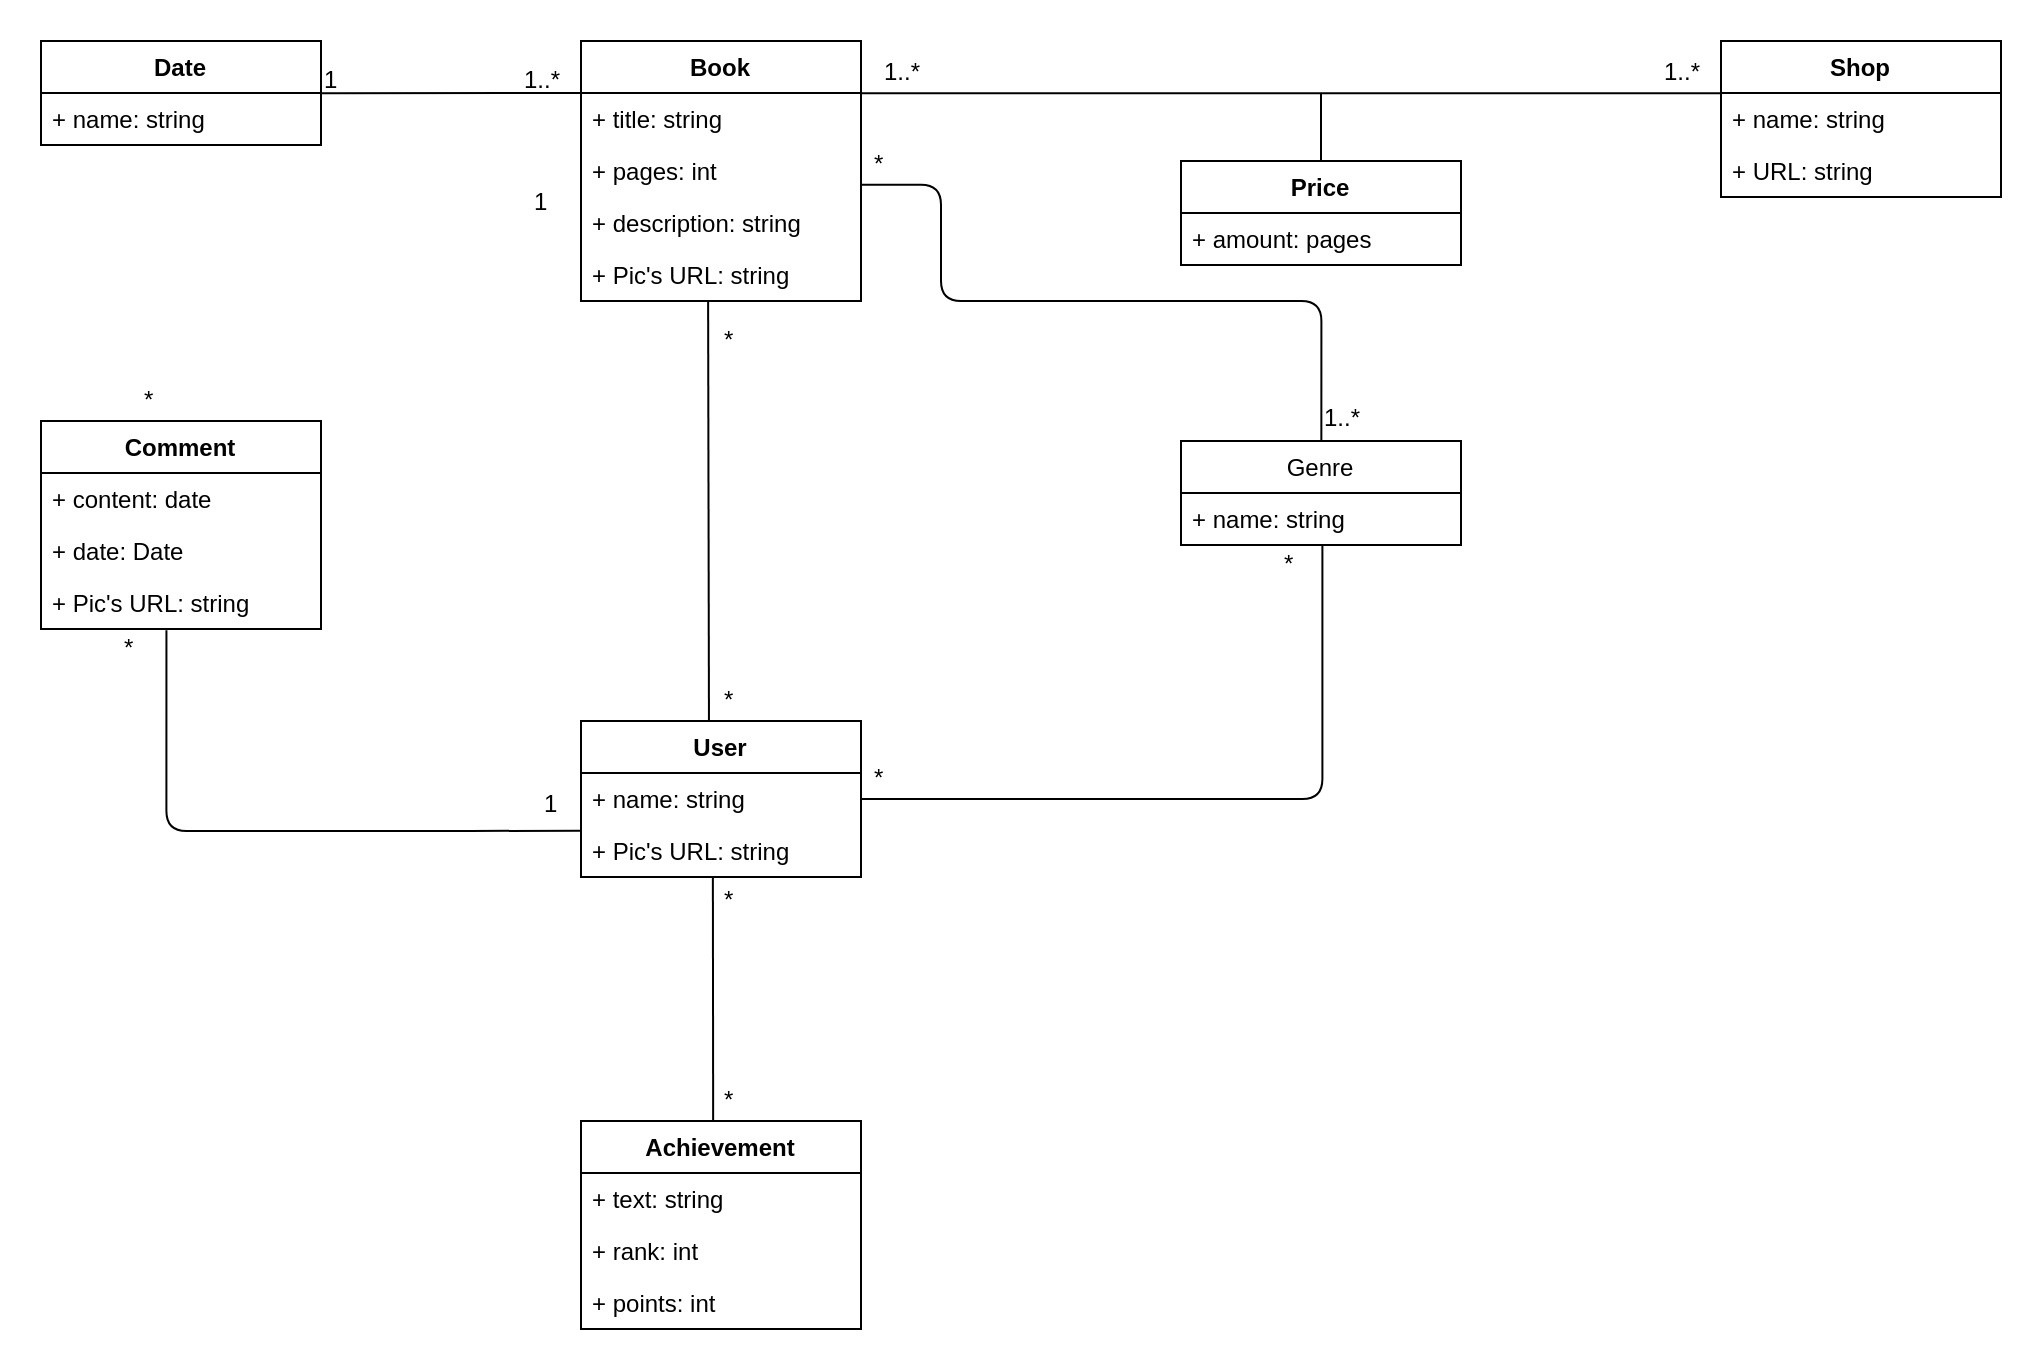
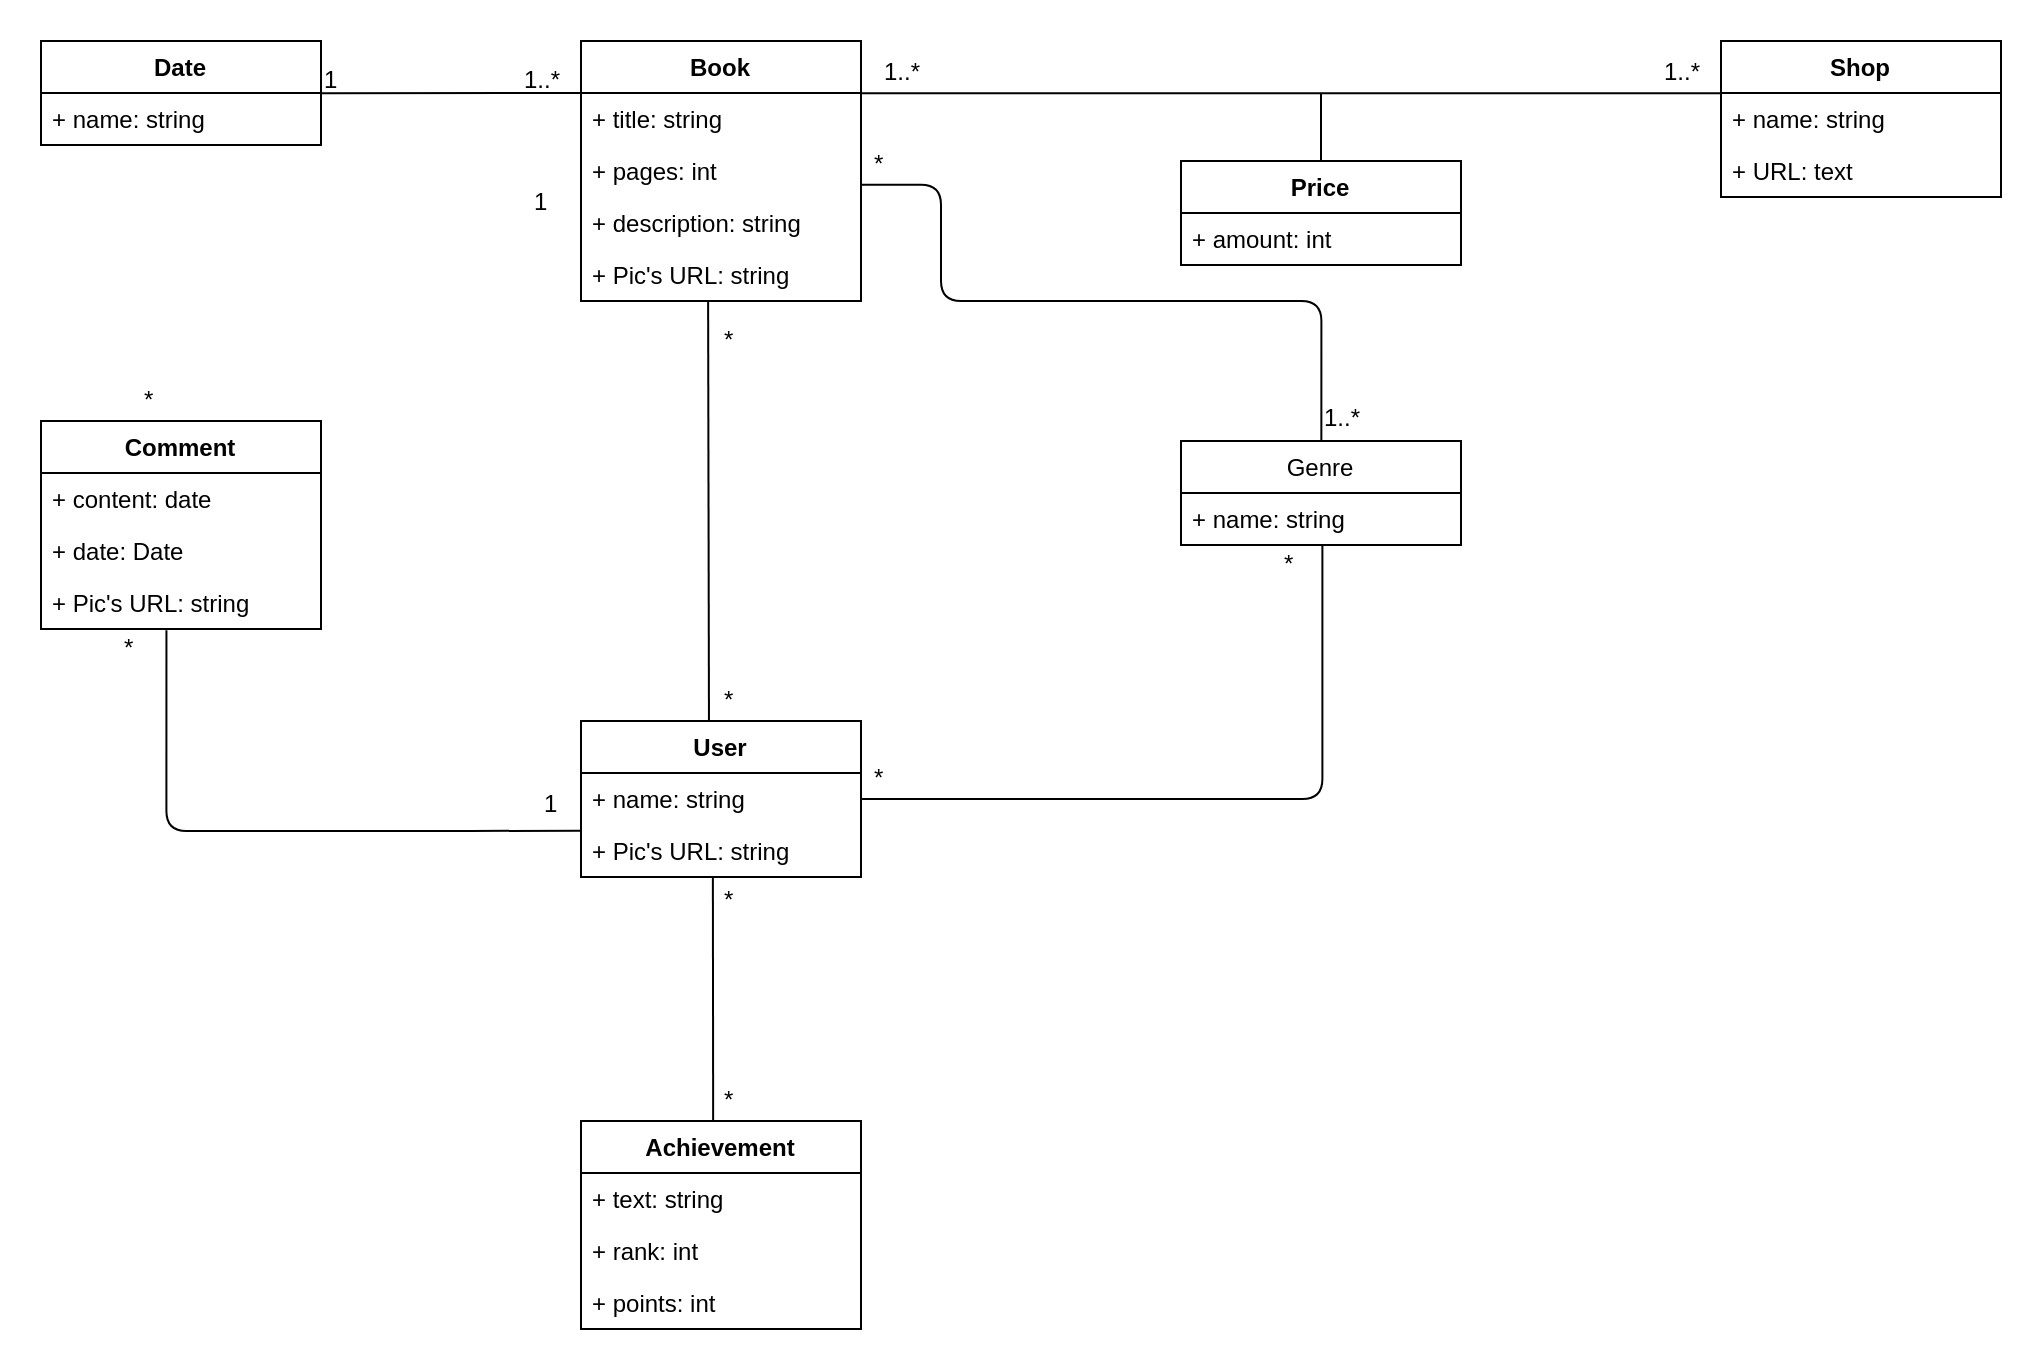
node "+ URL: string": label "+ URL: string" -> "+ URL: text"
node "+ amount: pages": label "+ amount: pages" -> "+ amount: int"
